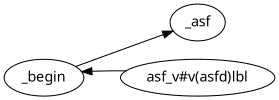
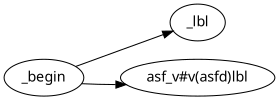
node "_asf": label "_asf" -> "_lbl"
edge "asf_v#v(asfd)lbl" -> "_begin": reversed
